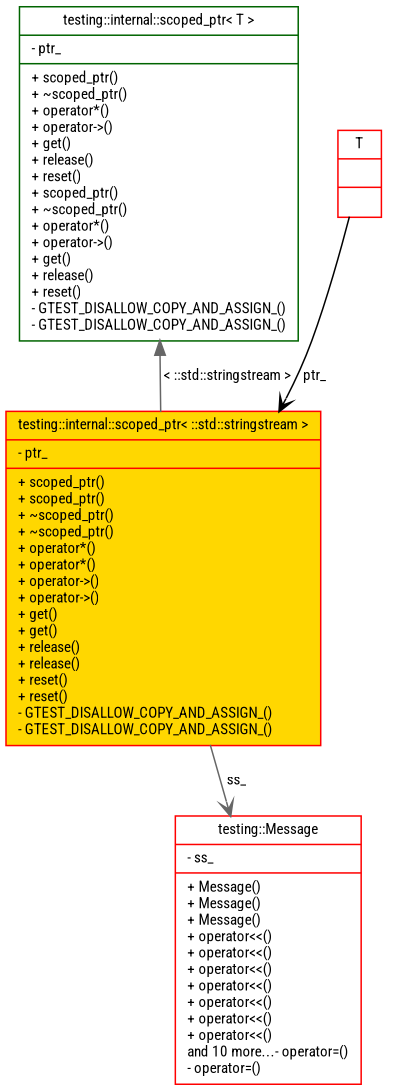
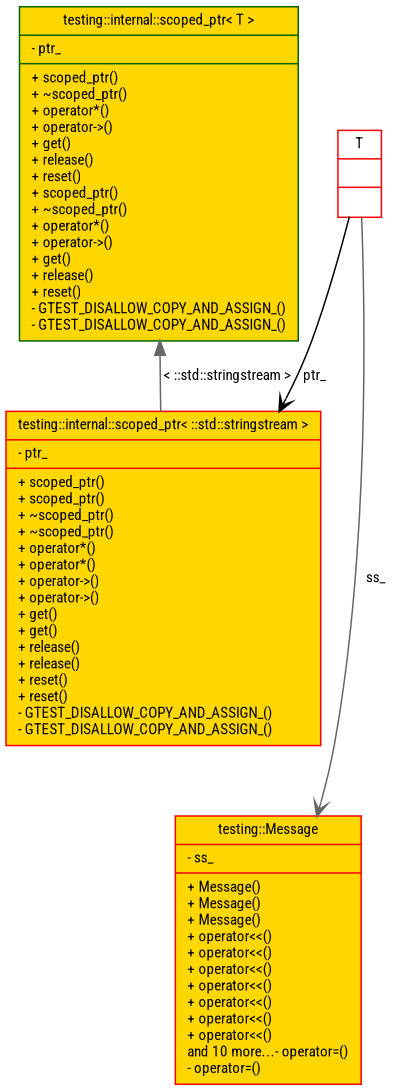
node "testing::internal::scoped_ptr< T >": fillcolor white -> gold
edge "testing::internal::scoped_ptr< ::std::stringstream >" -> "testing::Message": now "T" -> "testing::Message"
node "testing::Message": fillcolor white -> gold
